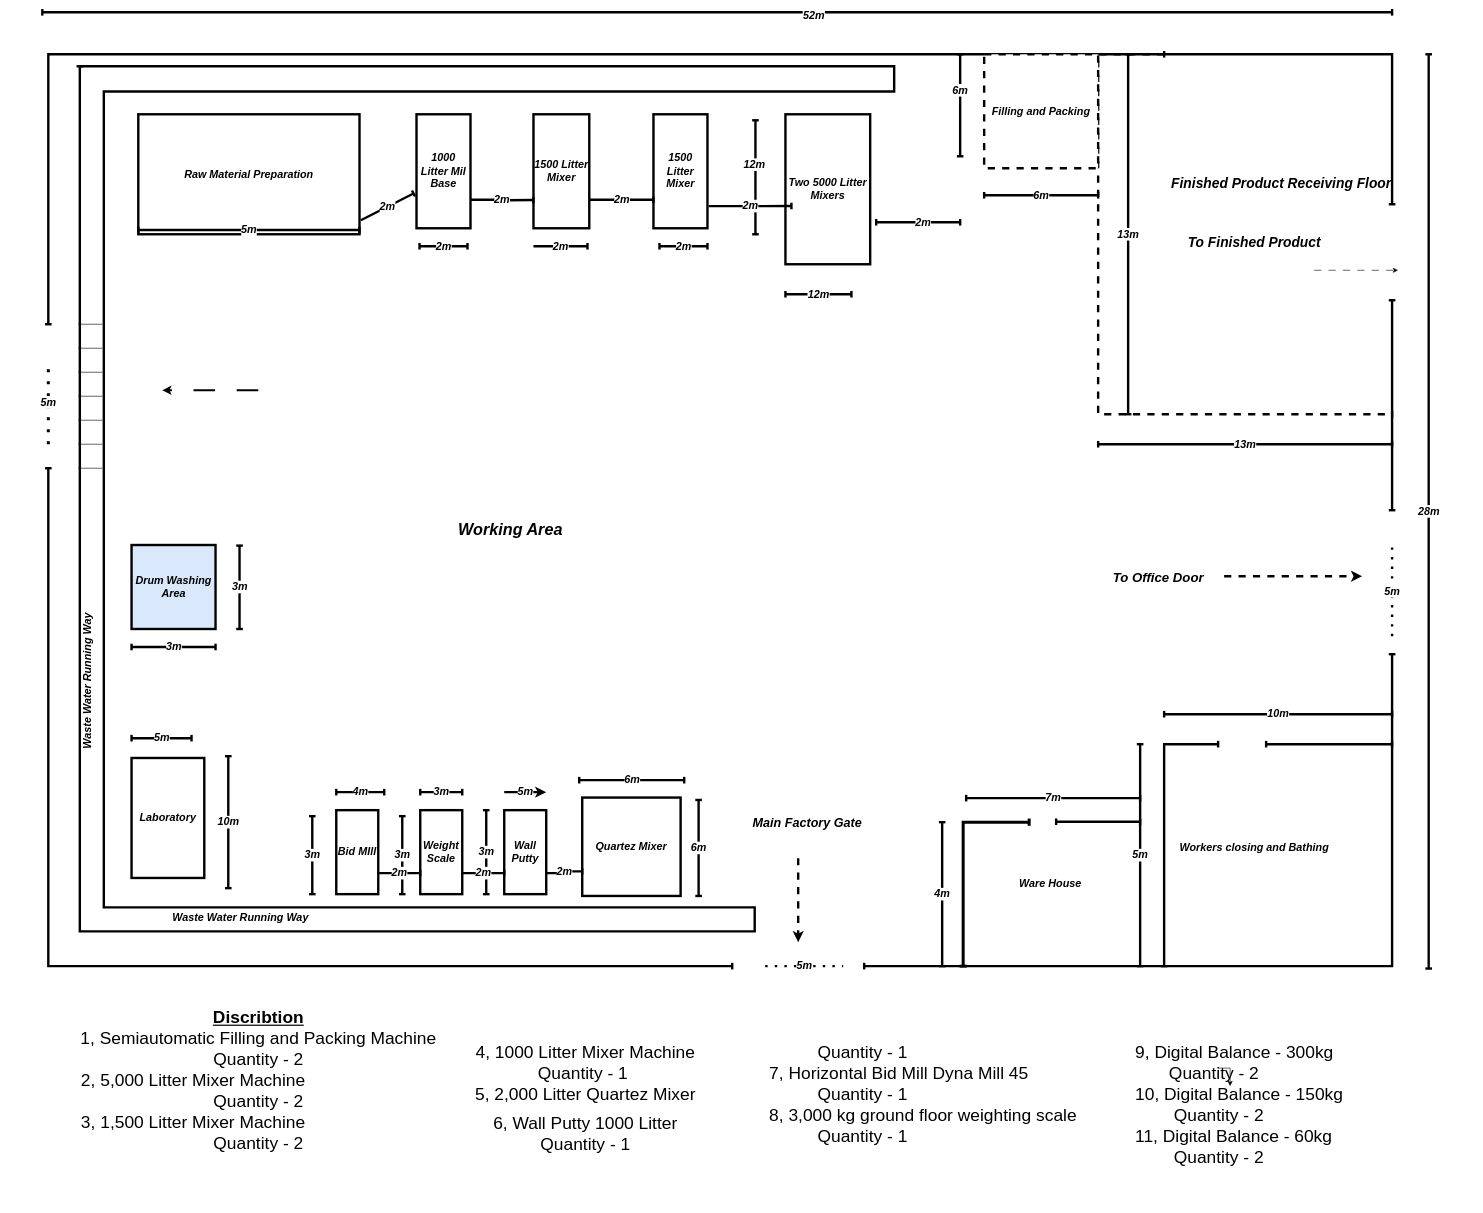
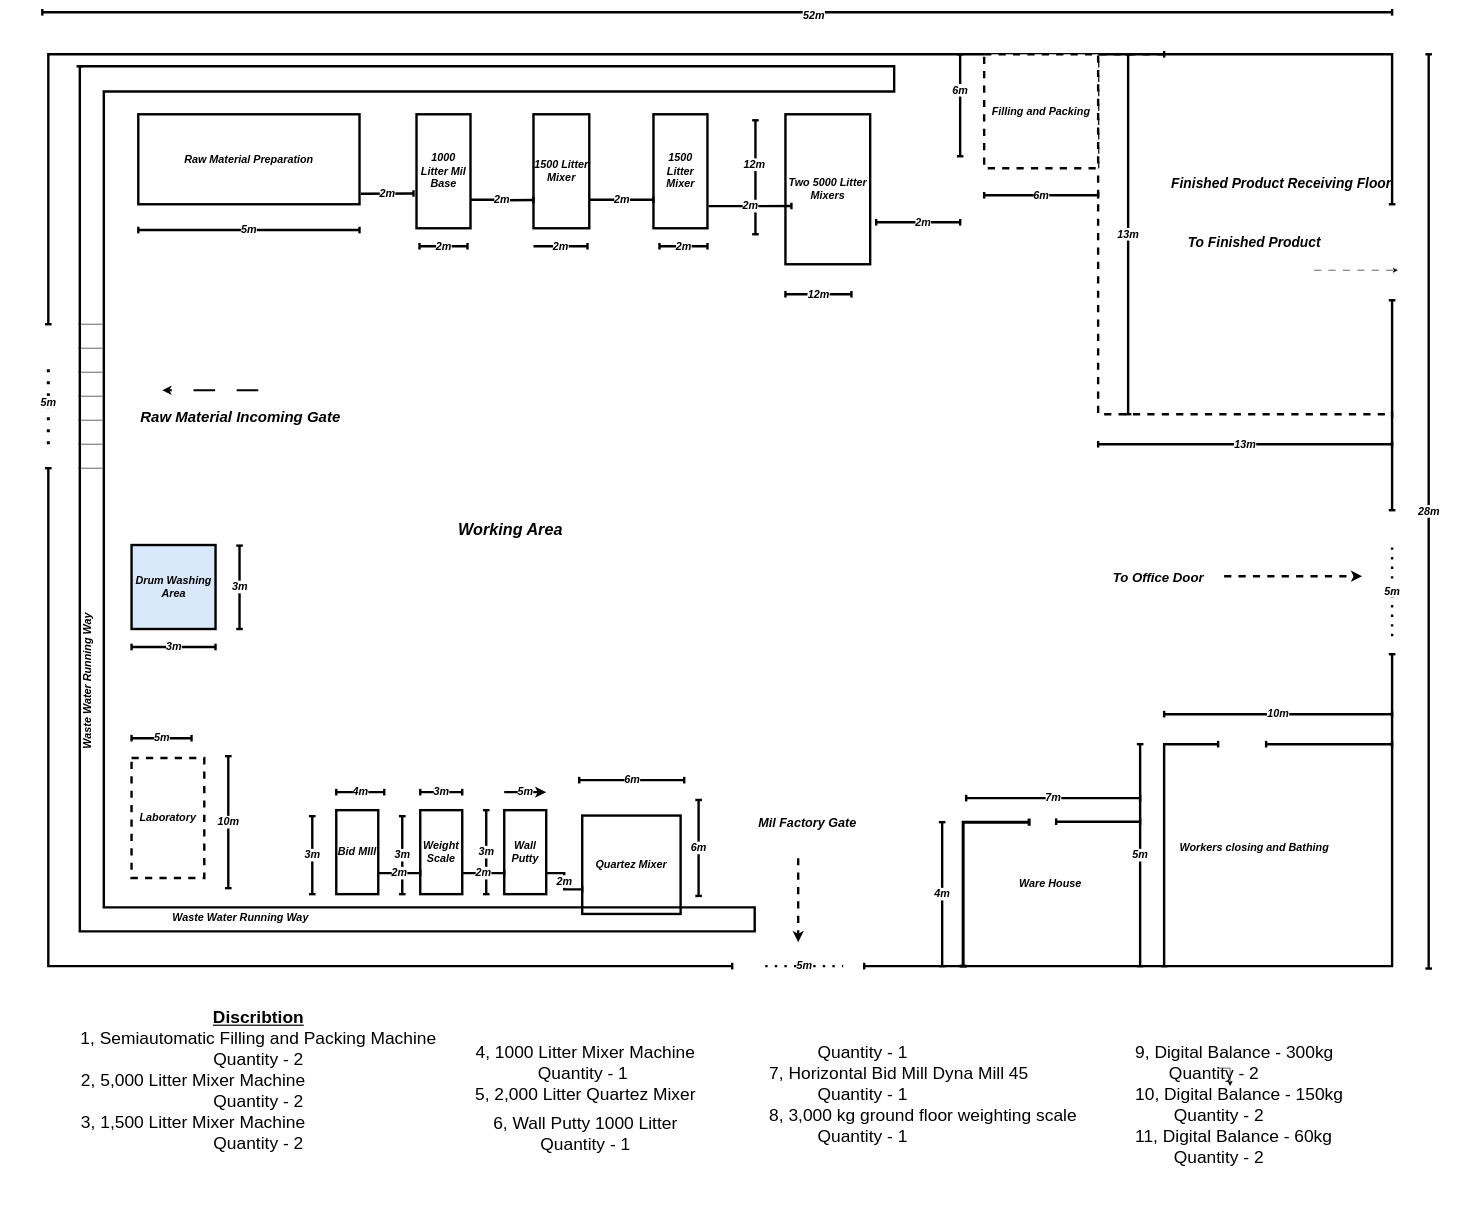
node "Raw Material Preparation": size 221x120 -> 221x90
node "Raw Material Incoming Gate": added
node "Laboratory": style solid -> dashed
node "Main Factory Gate": label "Main Factory Gate" -> "Mil Factory Gate"
node "Quartez Mixer": moved (632, 847) -> (632, 865)
